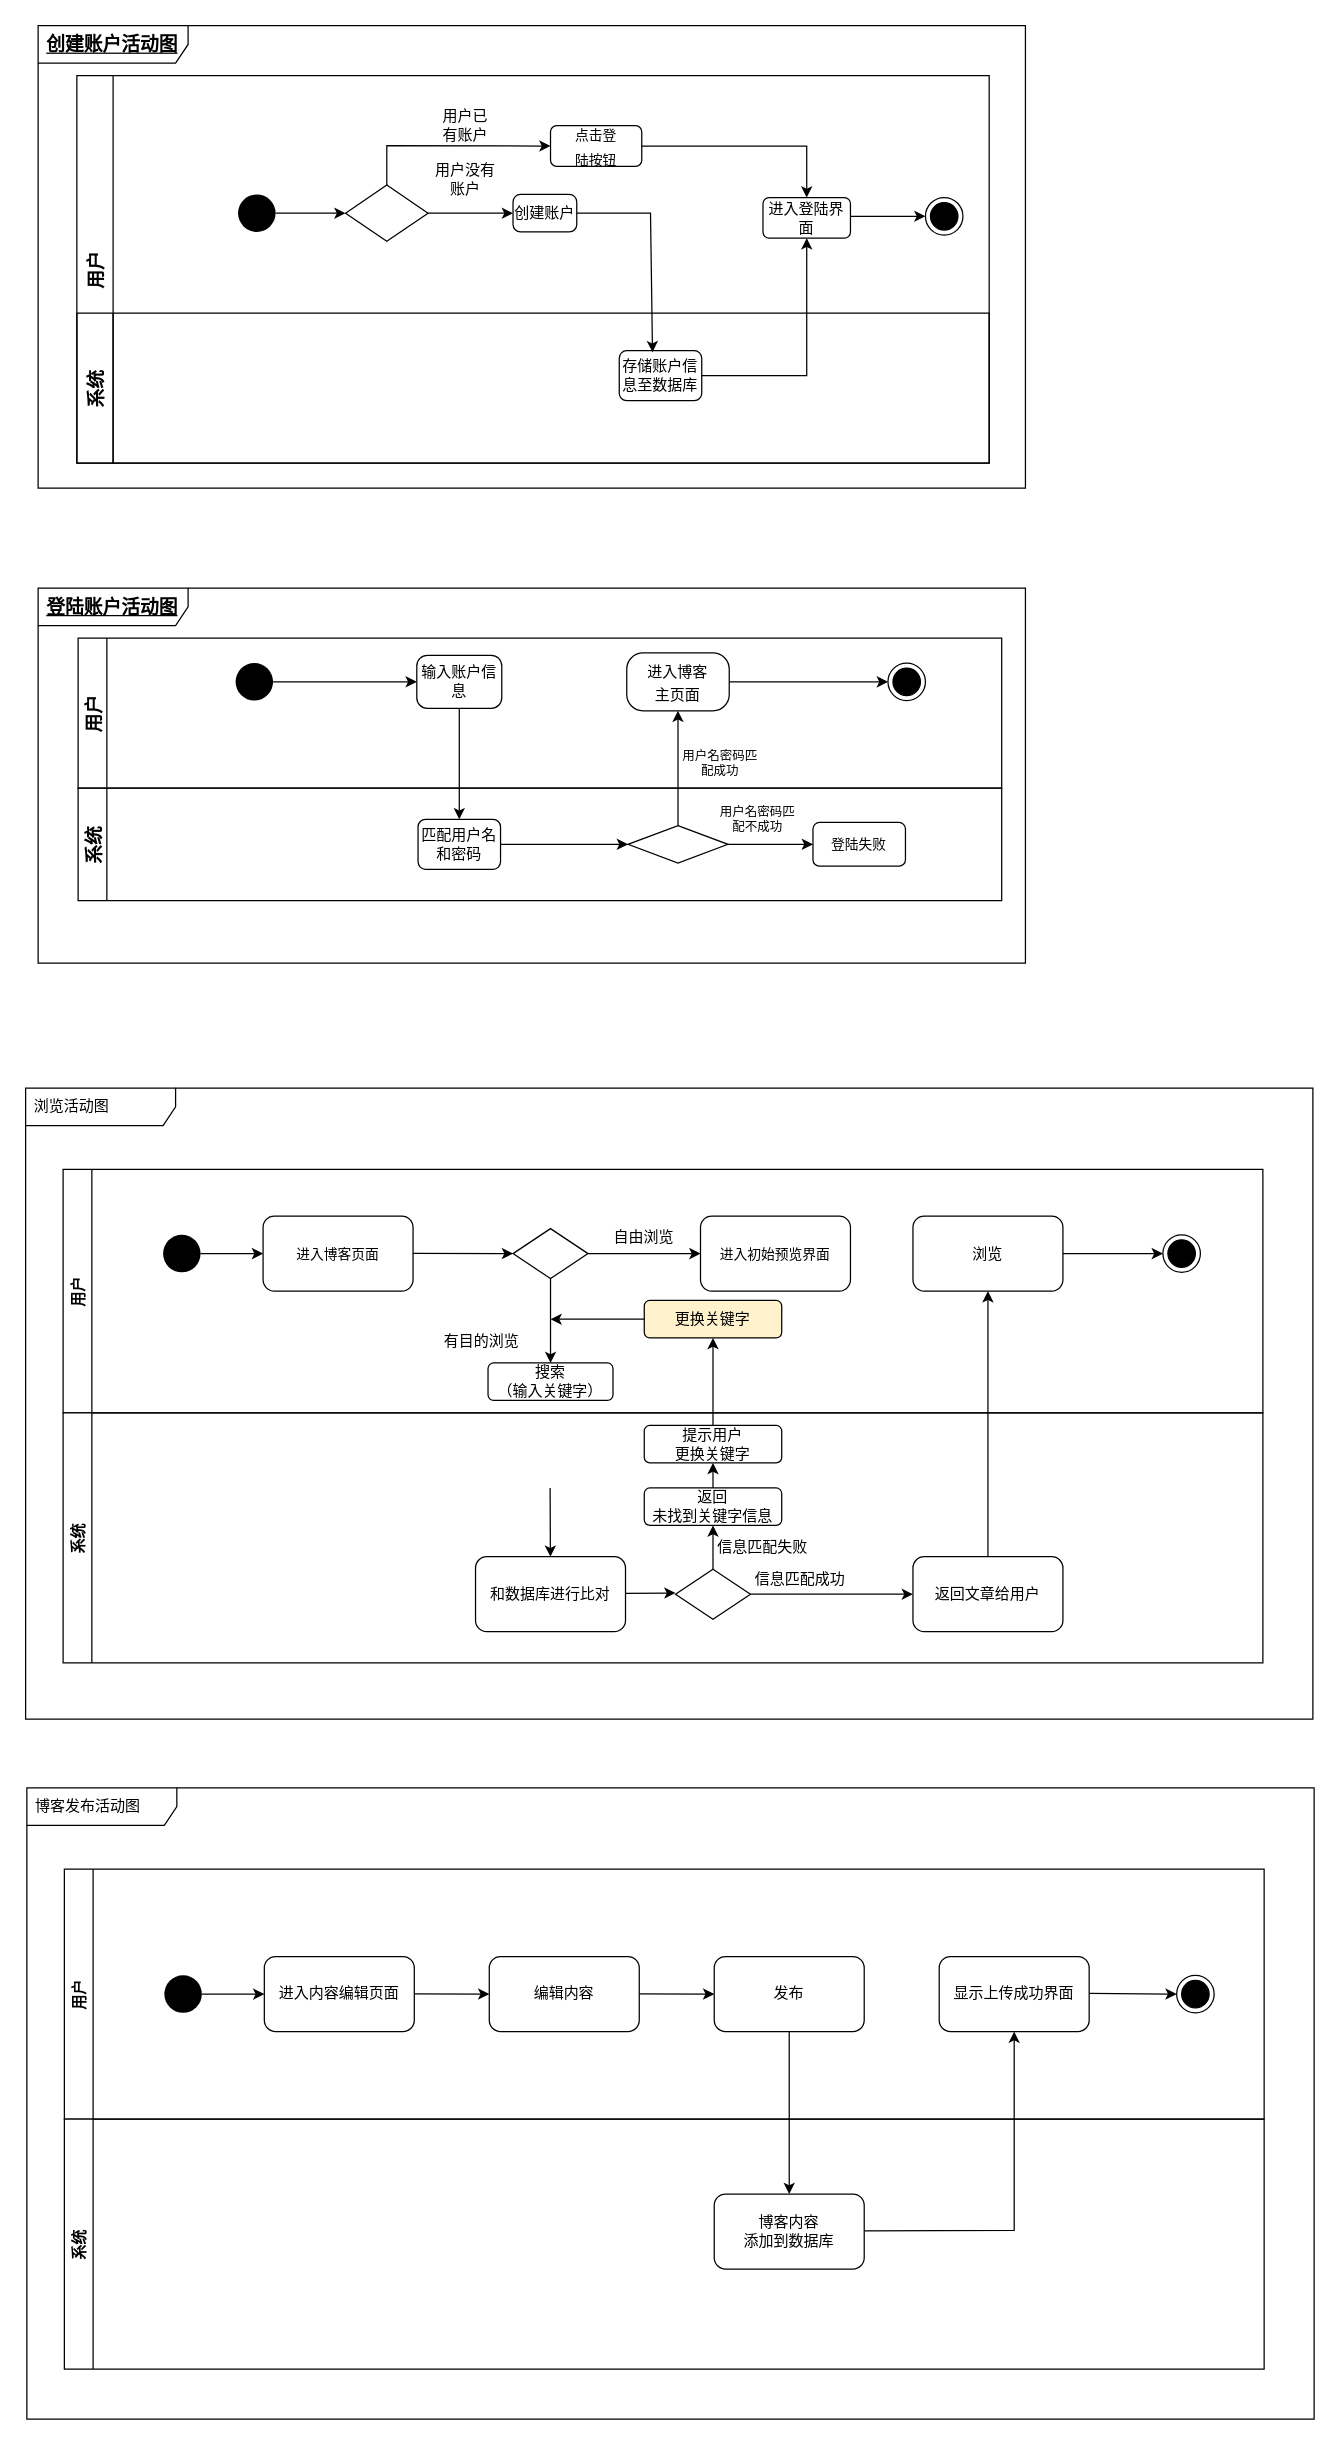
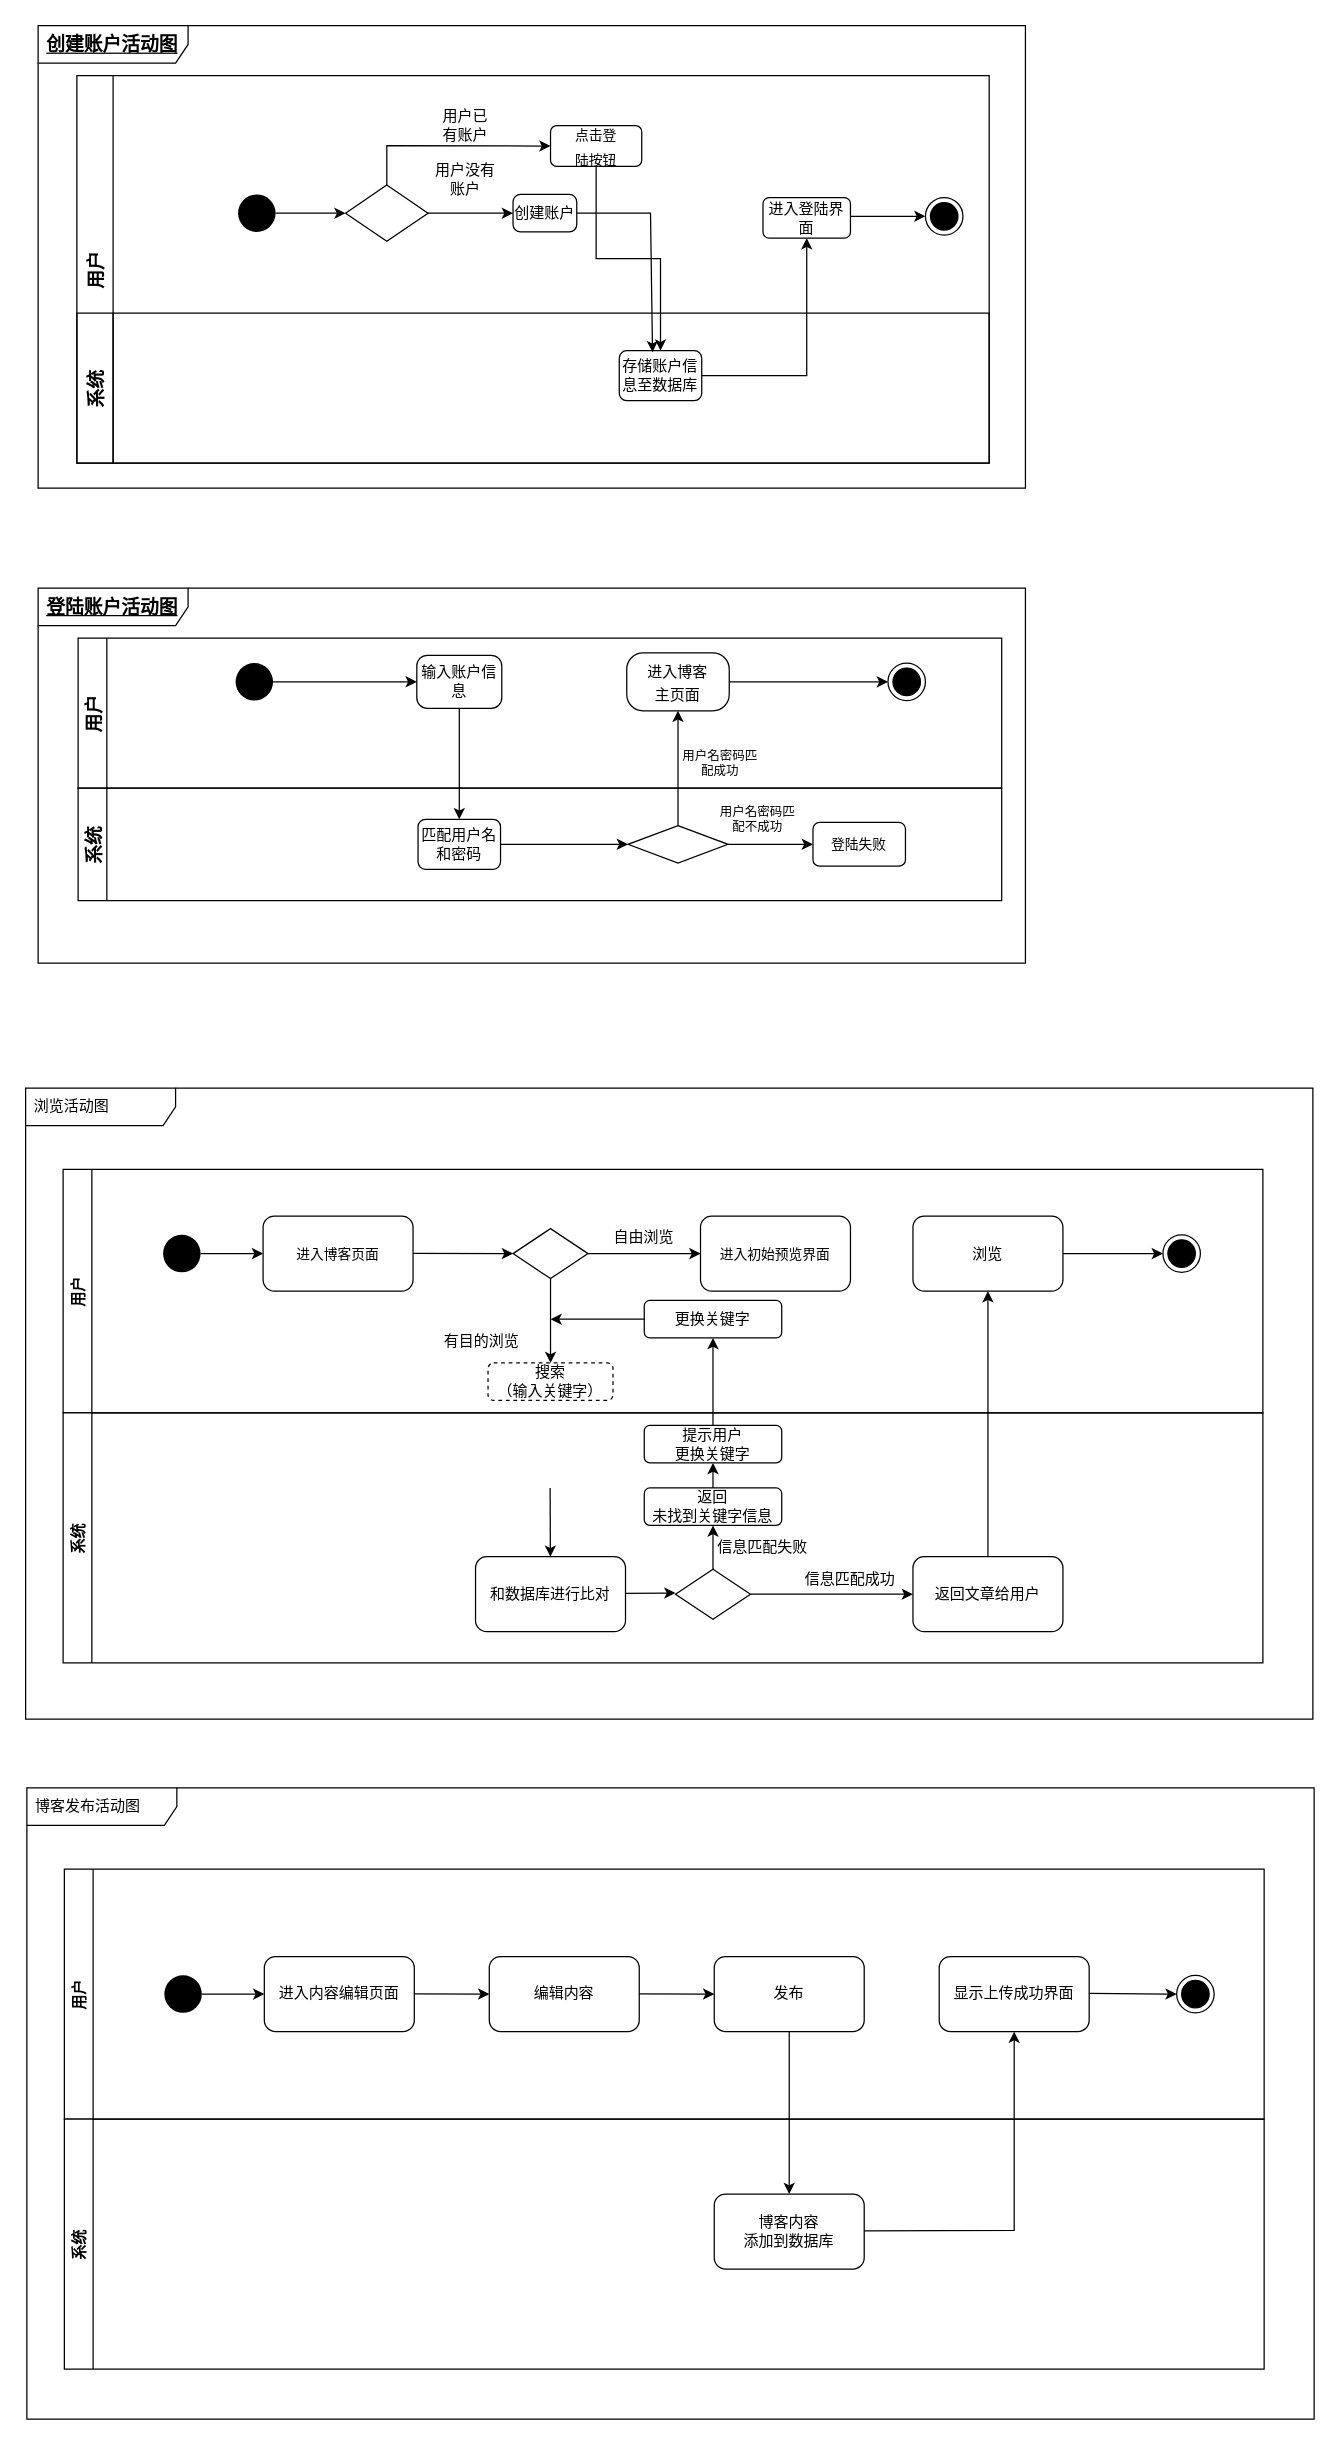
edge "点击登陆按钮" -> "进入登陆界面": now "点击登陆按钮" -> "存储账户信息至数据库"
node "更换关键字": fillcolor #fff2cc -> #ffffff
node "搜索 （输入关键字）": style solid -> dashed
node "信息匹配成功": moved (801, 1579) -> (851, 1579)
